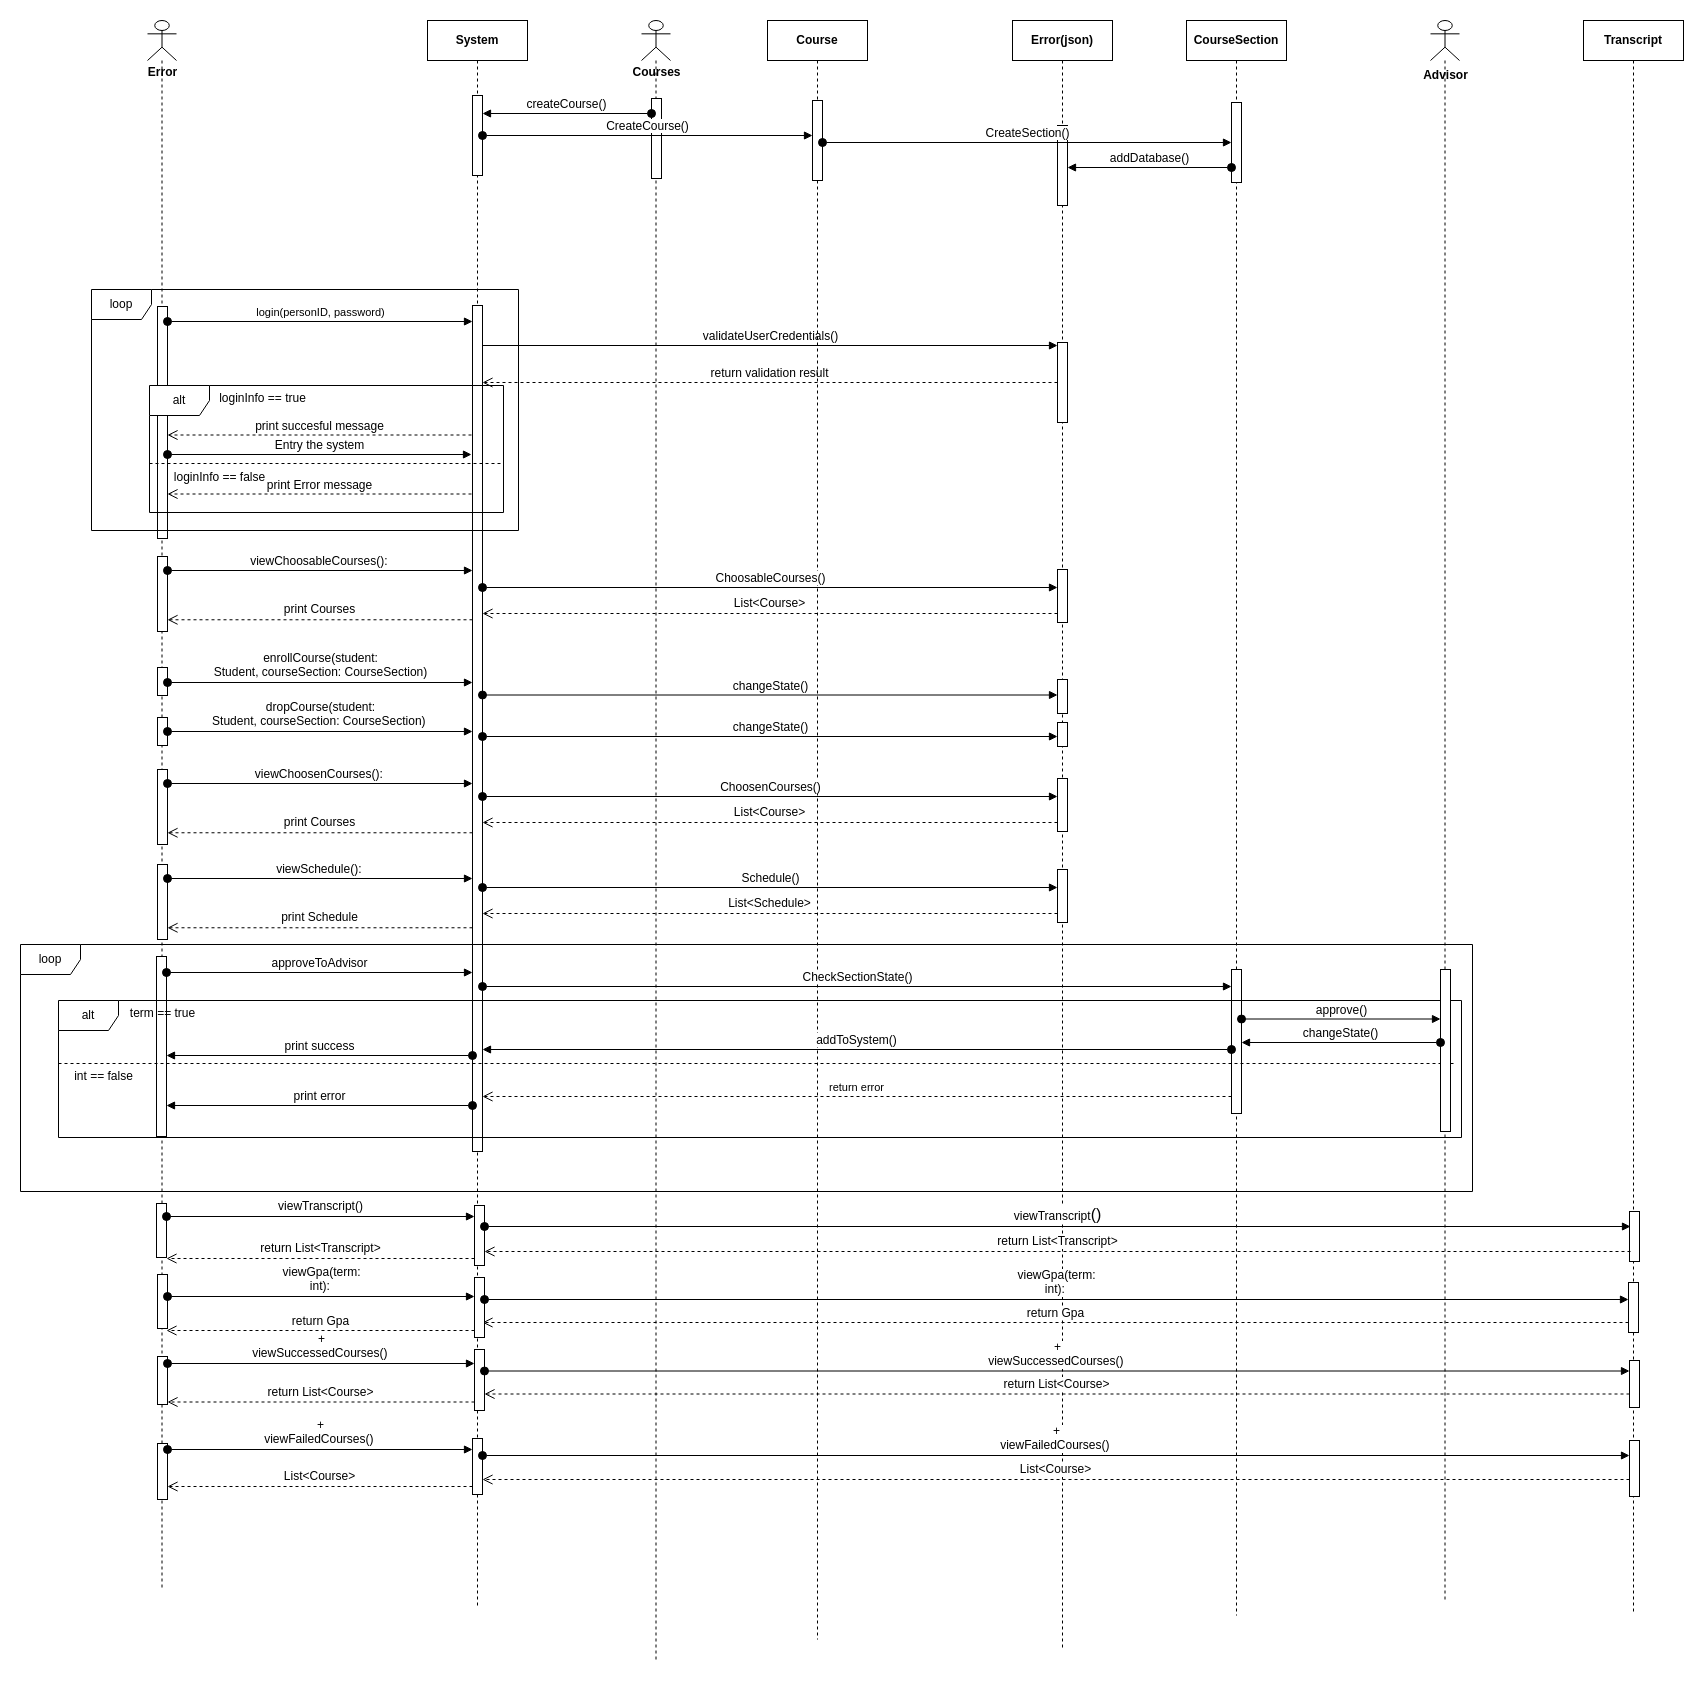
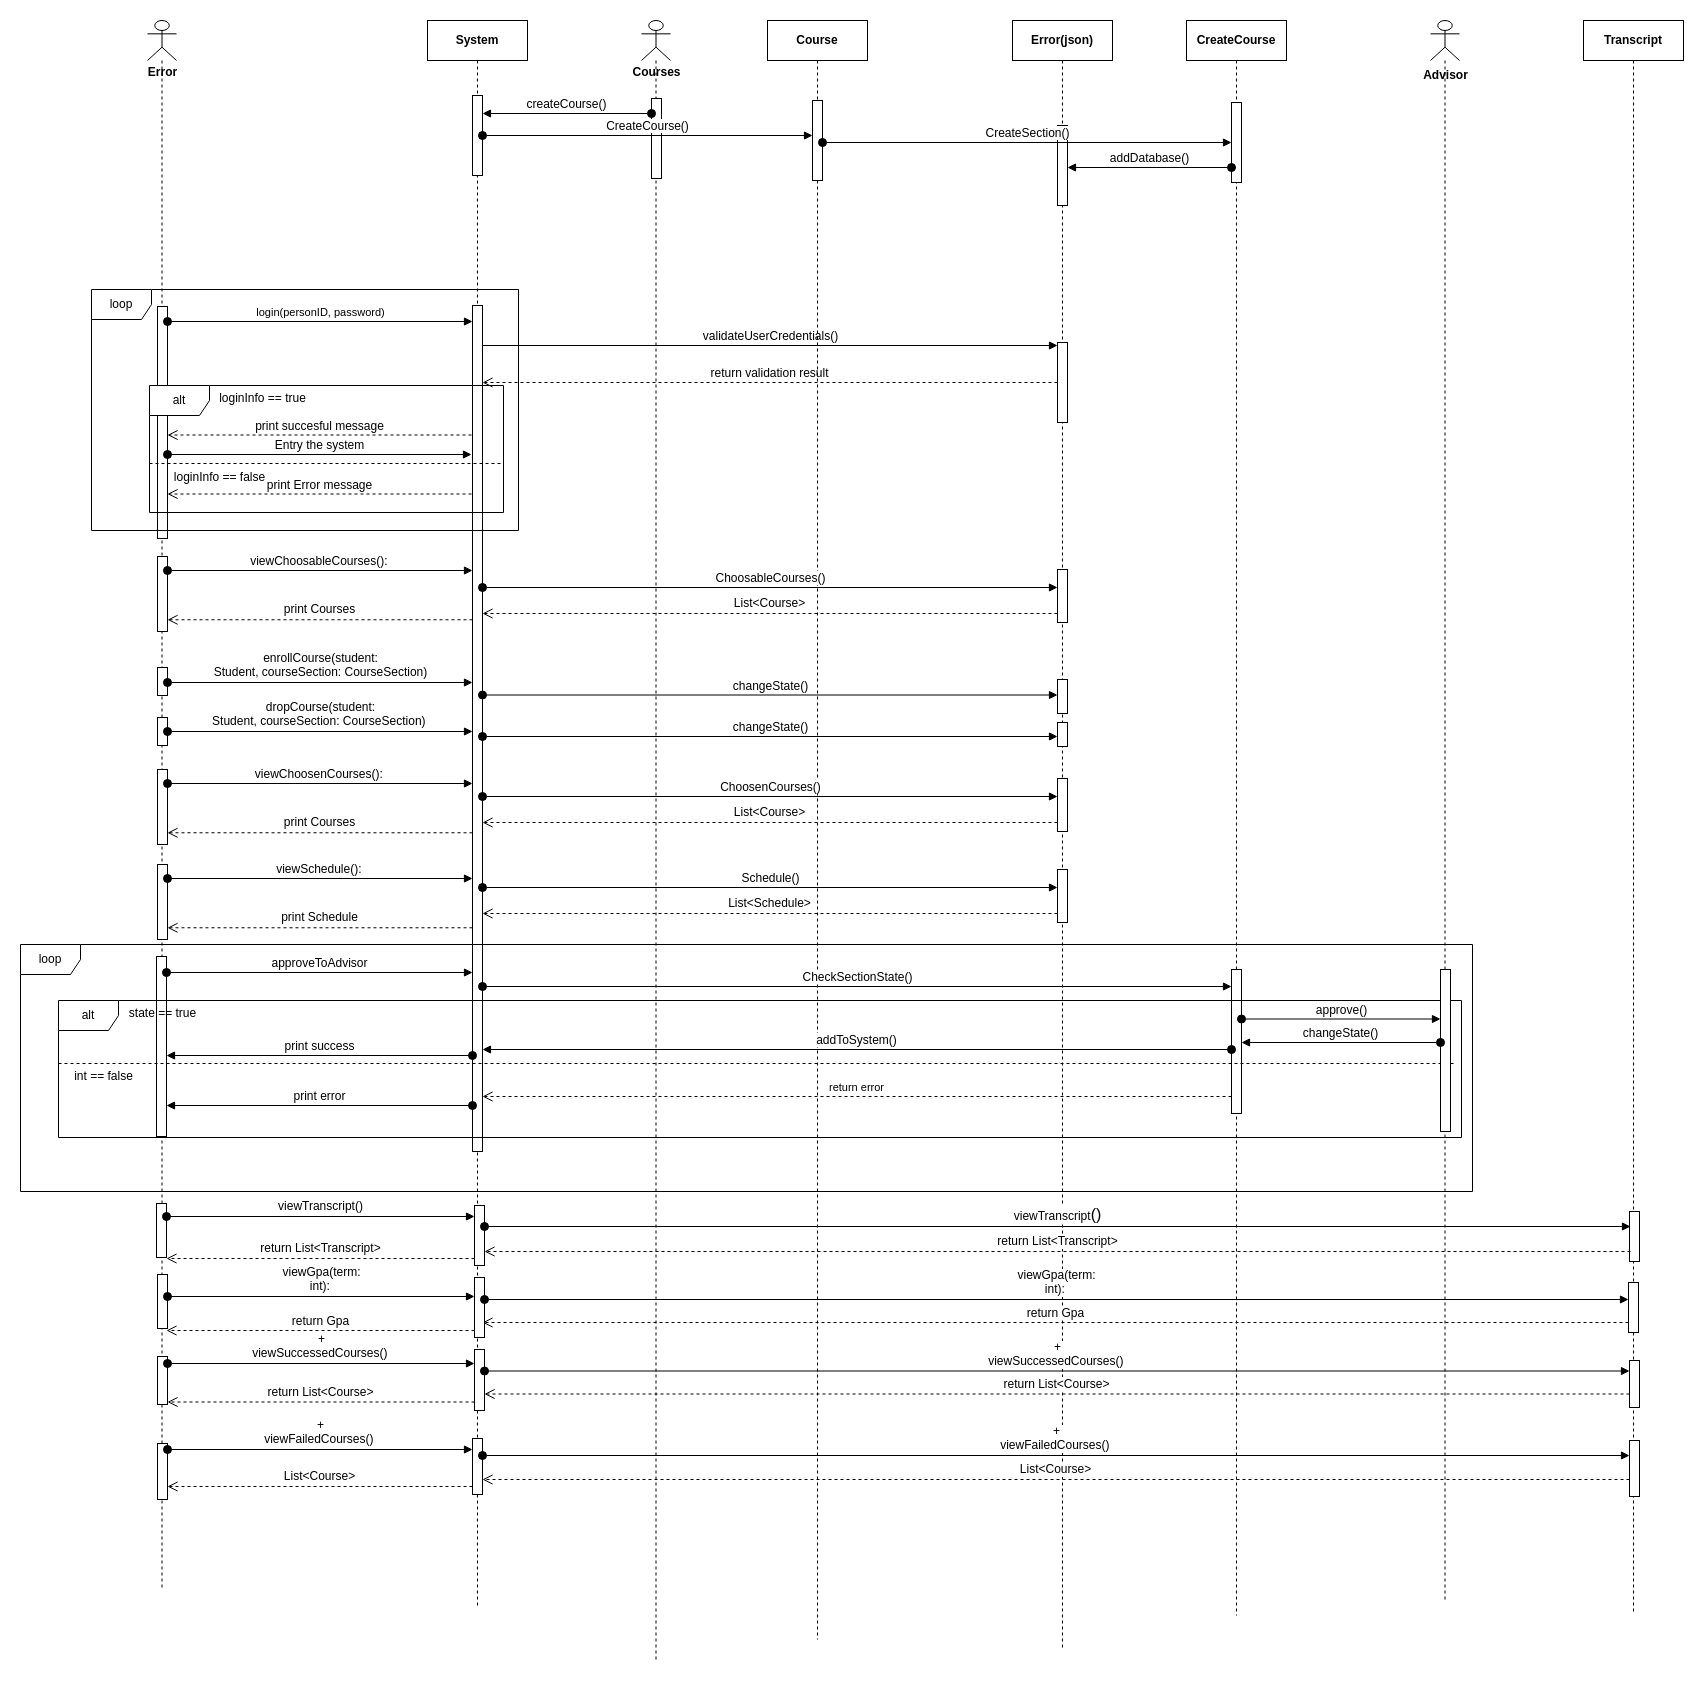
node "CourseSection": label "CourseSection" -> "CreateCourse"
node "term == true": label "term == true" -> "state == true"
